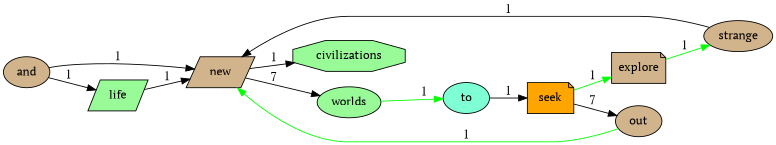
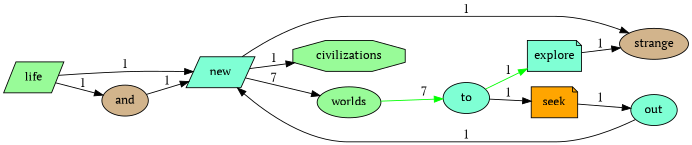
edge "strange" -> "new": reversed
edge "explore" -> "strange": color green -> black
node "explore": fillcolor tan -> aquamarine
node "new": fillcolor tan -> aquamarine
edge "and" -> "life": reversed
edge "seek" -> "explore": now "to" -> "explore"
edge "worlds" -> "to": label "1" -> "7"
edge "seek" -> "out": label "7" -> "1"
node "out": fillcolor tan -> aquamarine
edge "out" -> "new": color green -> black
